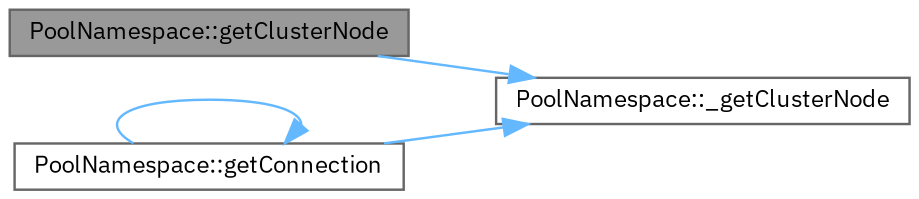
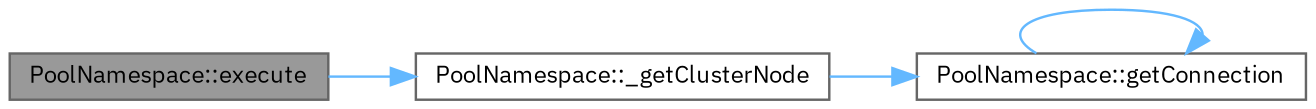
node "PoolNamespace::getClusterNode": label "PoolNamespace::getClusterNode" -> "PoolNamespace::execute"
edge "PoolNamespace::getConnection" -> "PoolNamespace::_getClusterNode": reversed
